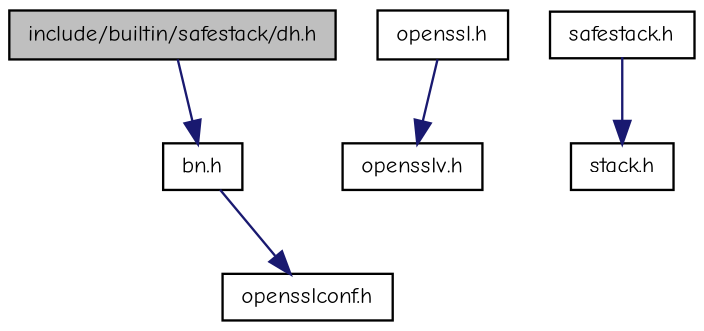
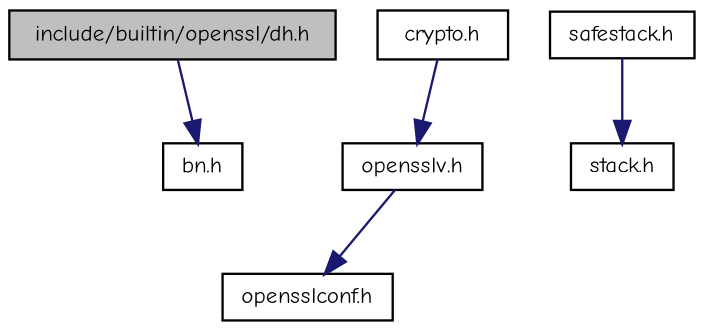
node "include/builtin/safestack/dh.h": label "include/builtin/safestack/dh.h" -> "include/builtin/openssl/dh.h"
node "openssl.h": label "openssl.h" -> "crypto.h"
edge "bn.h" -> "opensslconf.h": now "opensslv.h" -> "opensslconf.h"
